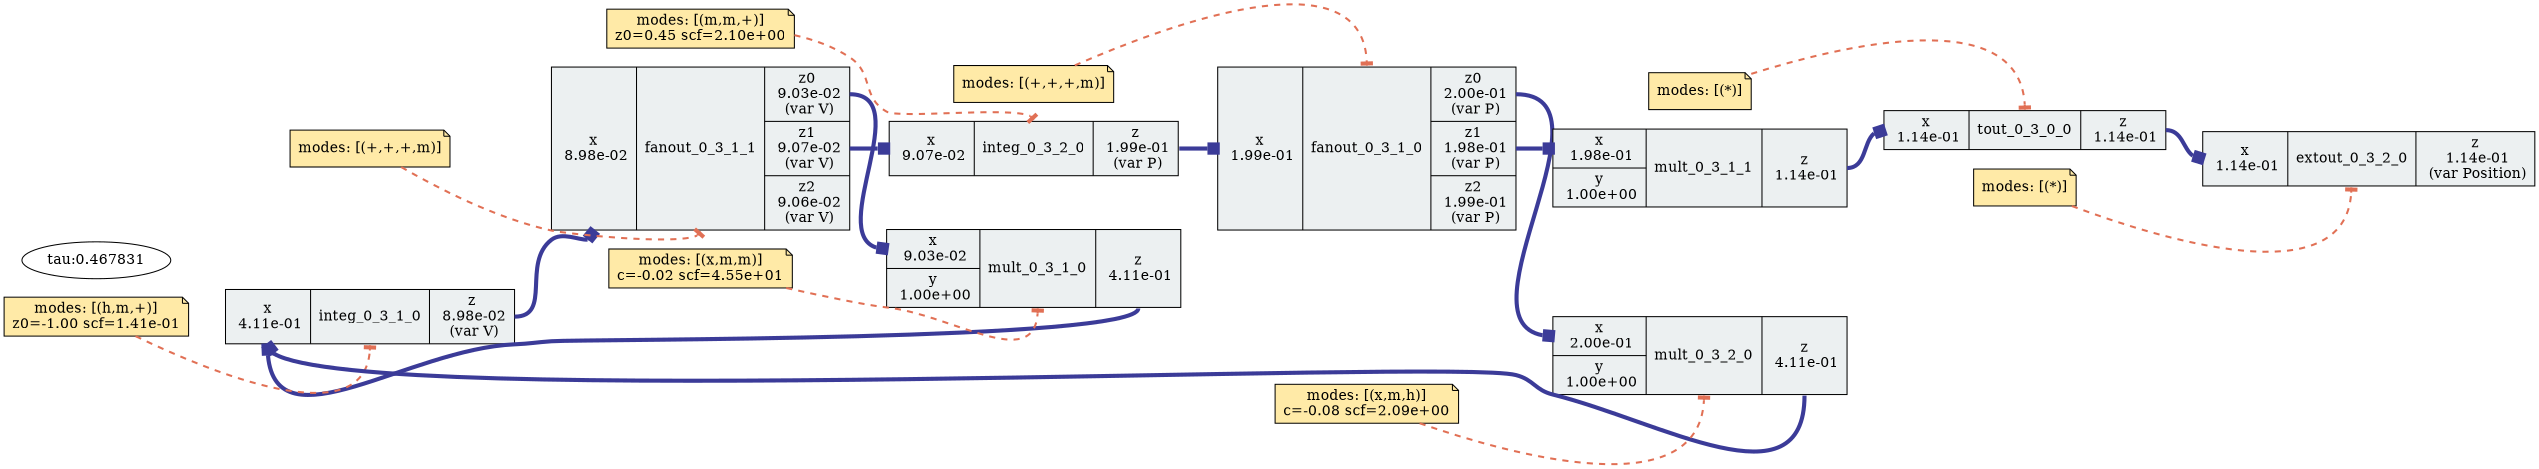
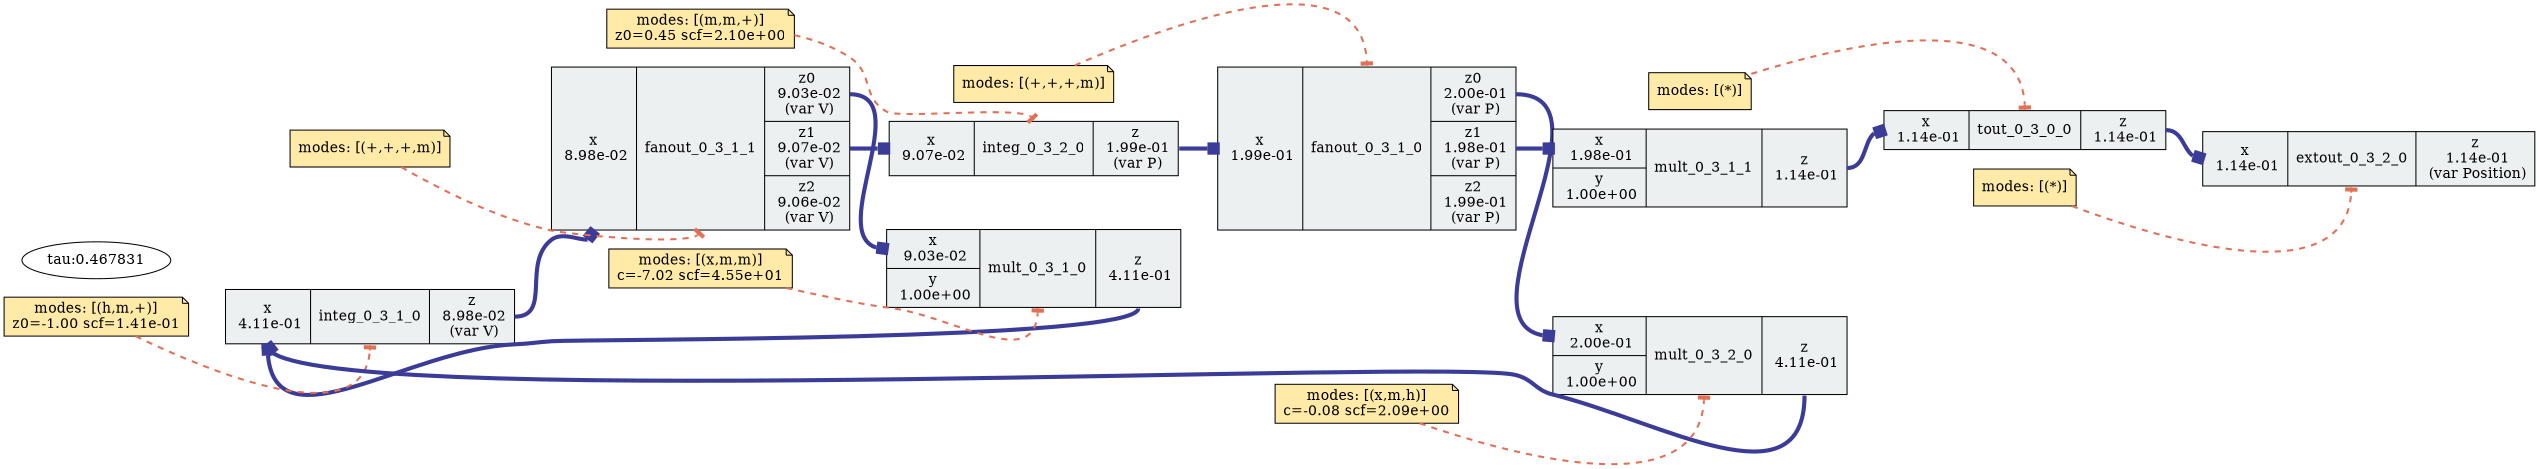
node "modes: [(x,m,m)] c=-0.02 scf=4.55e+01": label "modes: [(x,m,m)] c=-0.02 scf=4.55e+01" -> "modes: [(x,m,m)] c=-7.02 scf=4.55e+01"
